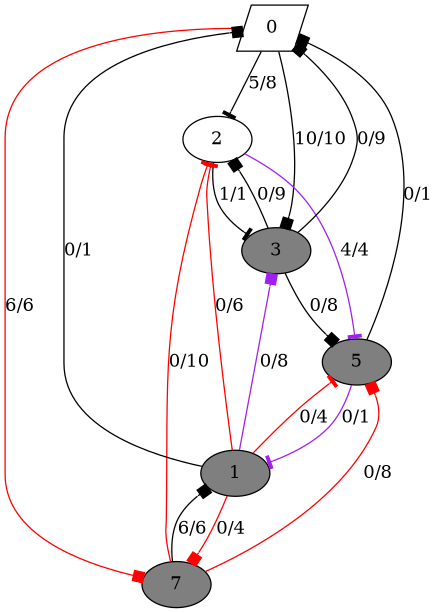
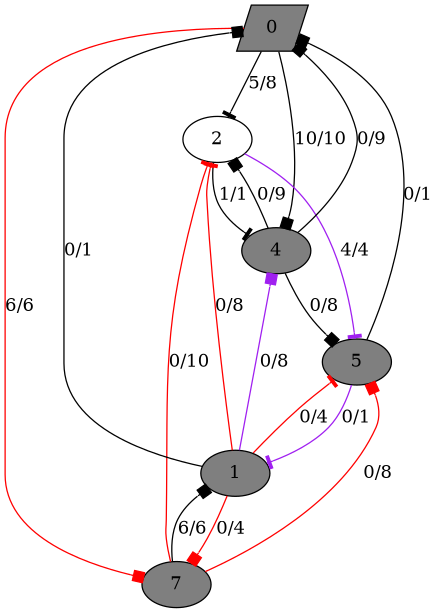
node "0": fillcolor grey100 -> grey50
node "3": label "3" -> "4"
edge "1" -> "2": label "0/6" -> "0/8"
